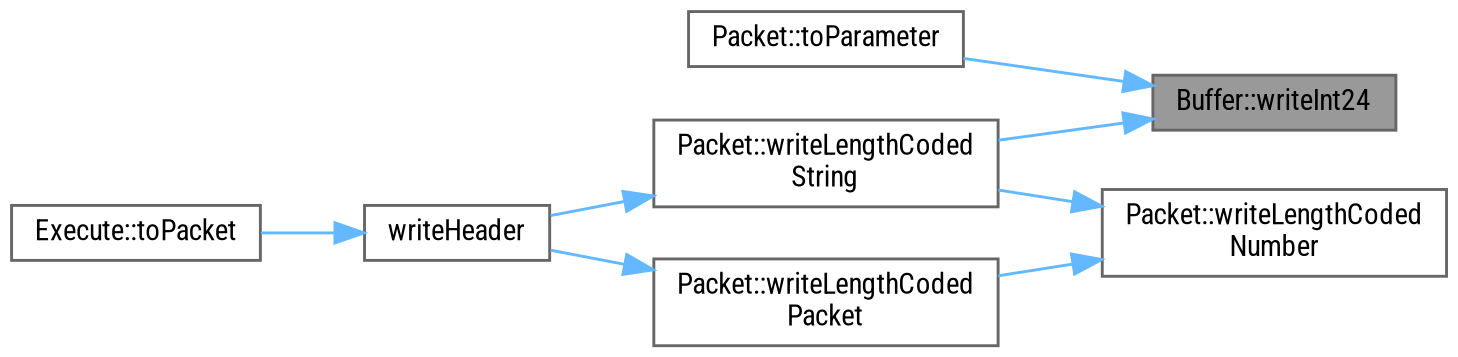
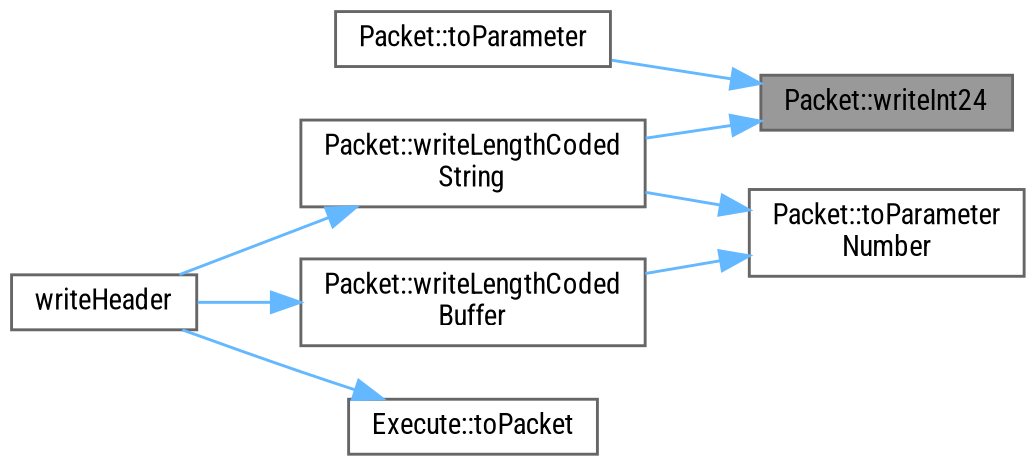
node "Buffer::writeInt24": label "Buffer::writeInt24" -> "Packet::writeInt24"
edge "Execute::toPacket" -> "writeHeader": reversed
node "Packet::writeLengthCoded Number": label "Packet::writeLengthCoded Number" -> "Packet::toParameter Number"
node "Packet::writeLengthCoded Packet": label "Packet::writeLengthCoded Packet" -> "Packet::writeLengthCoded Buffer"
